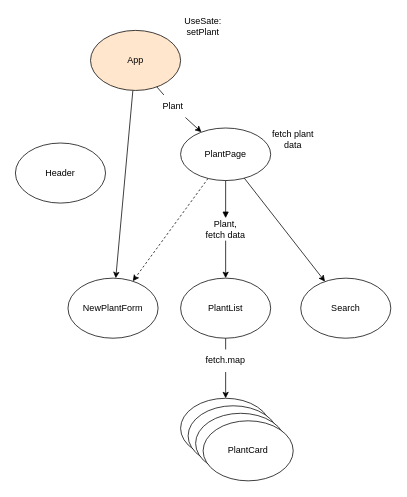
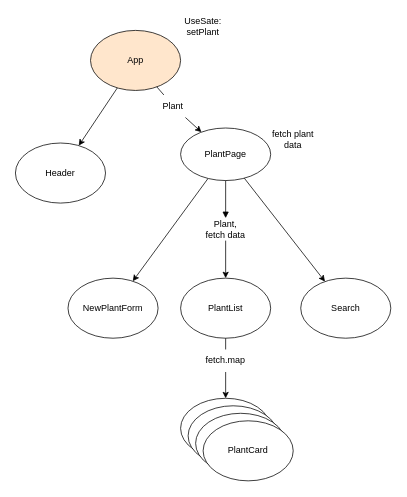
edge "App" -> "NewPlantForm": now "App" -> "Header"
edge "PlantPage" -> "NewPlantForm": style dashed -> solid
